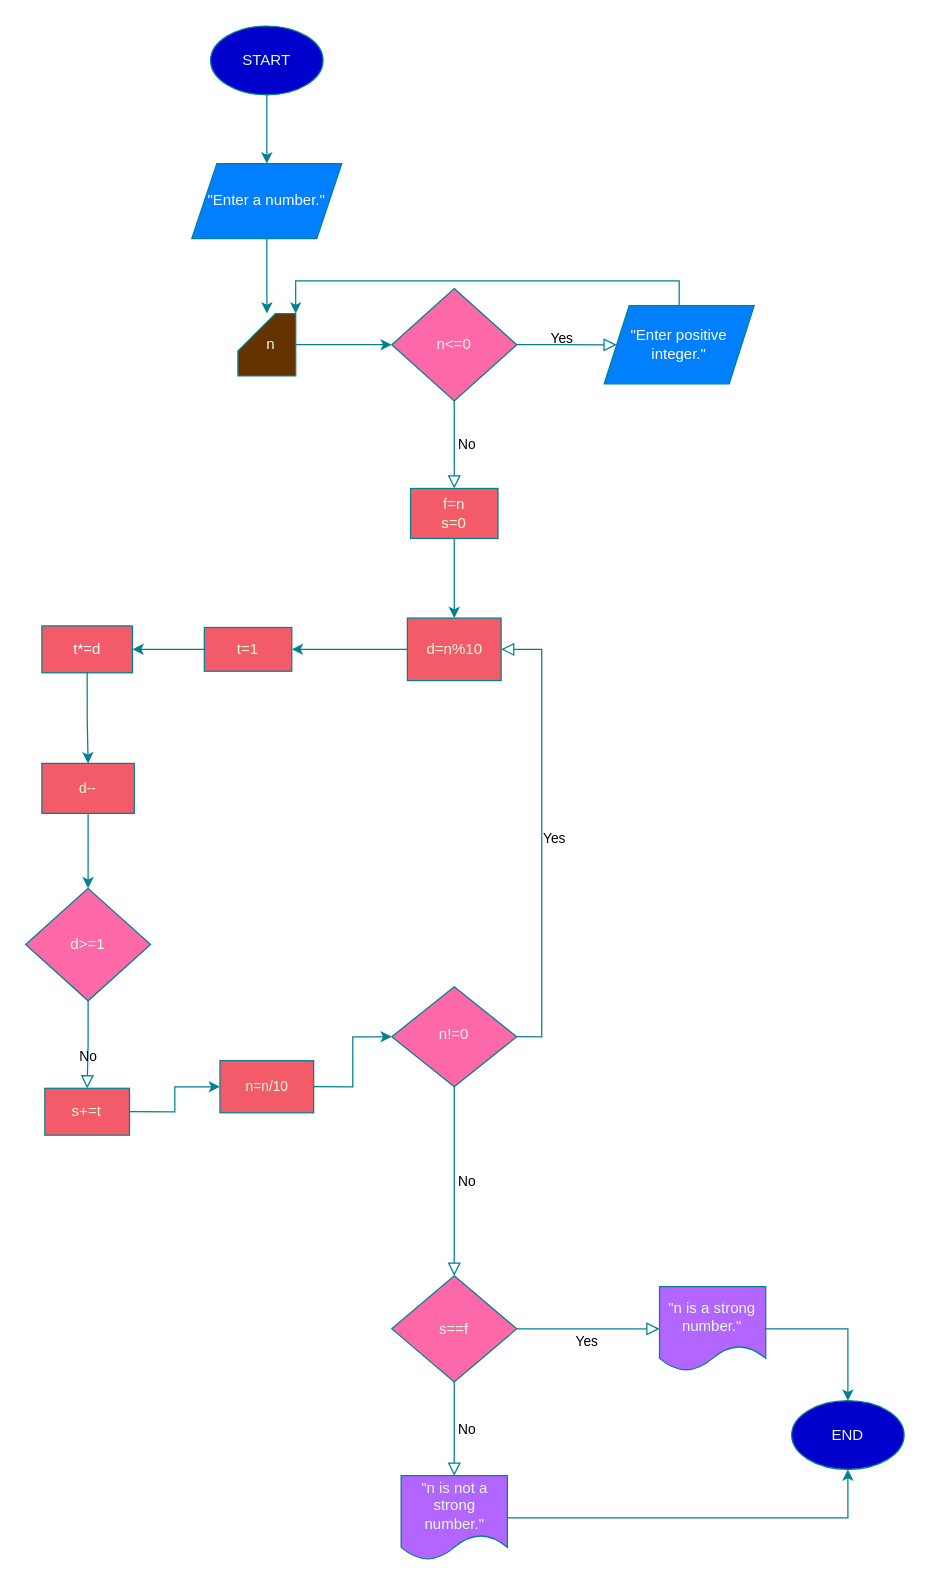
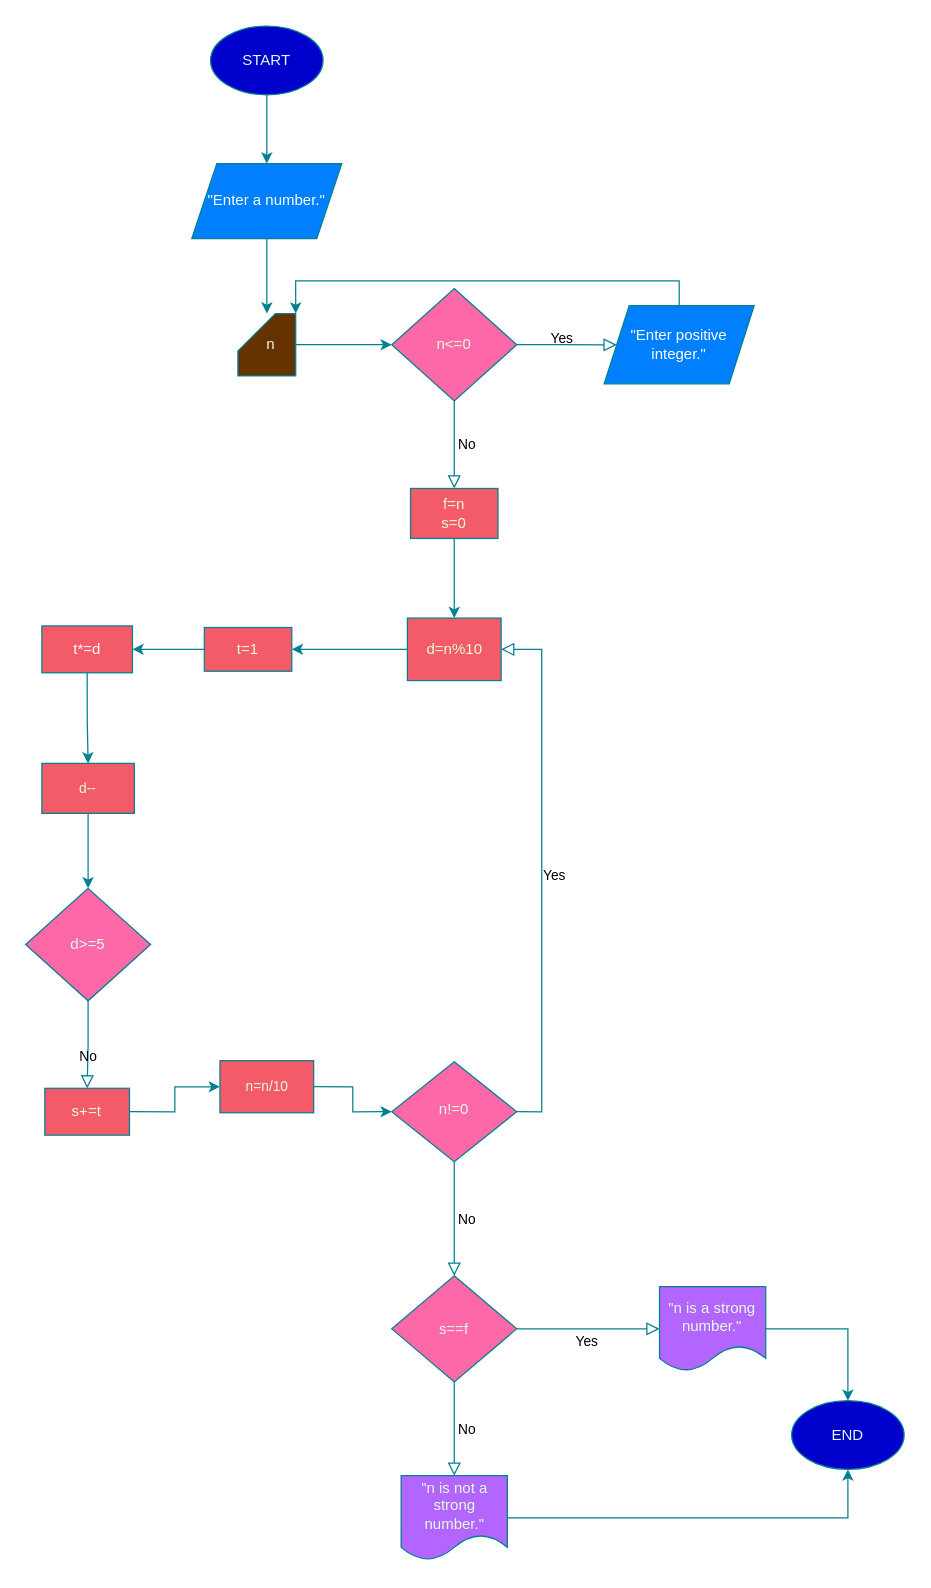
node "d>=1": label "d>=1" -> "d>=5"
node "n!=0": moved (454, 1037) -> (454, 1112)
